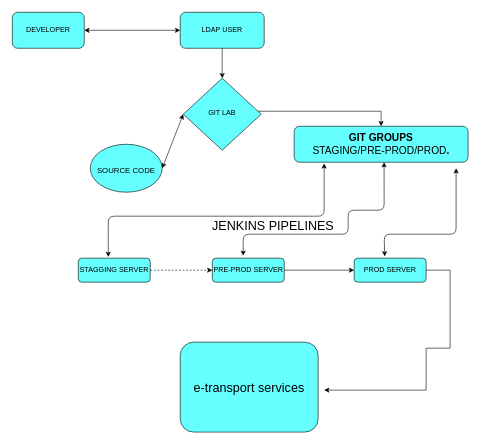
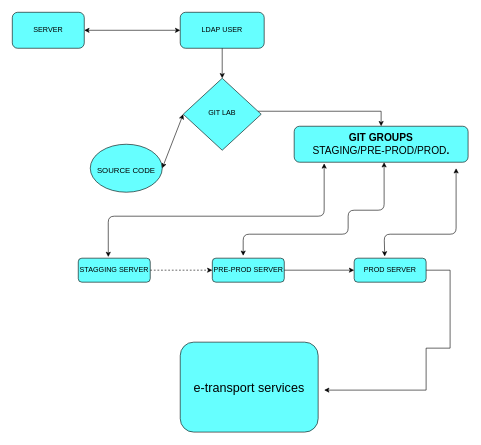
node "DEVELOPER": label "DEVELOPER" -> "SERVER"
node "JENKINS PIPELINES": removed
